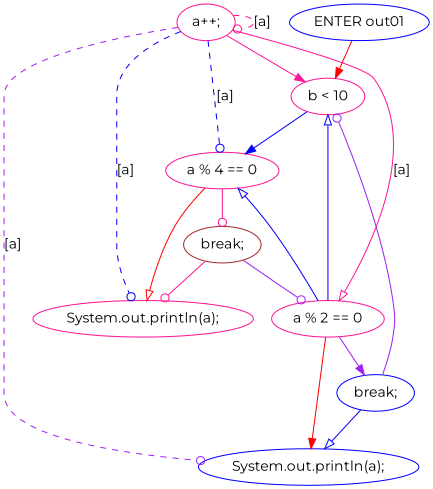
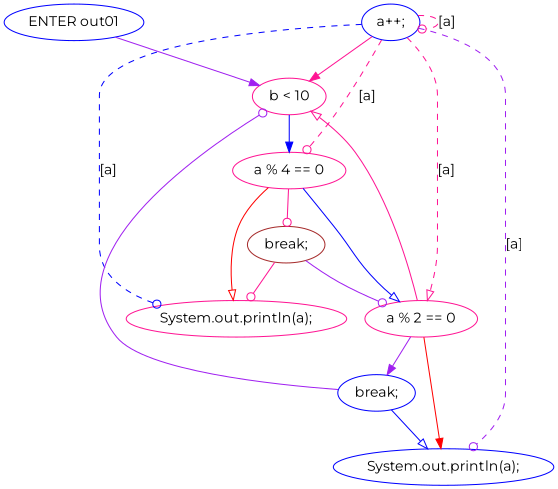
node "a++;": color deeppink -> blue
edge "ENTER out01" -> "b < 10": color red -> purple
edge "a++;" -> "a % 4 == 0": color blue -> deeppink
edge "a++;" -> "a % 2 == 0": style solid -> dashed
edge "a % 2 == 0" -> "b < 10": color blue -> deeppink
edge "a % 2 == 0" -> "a % 4 == 0": reversed
